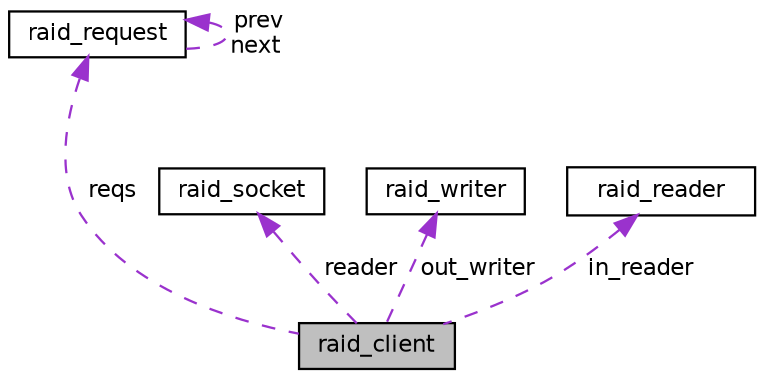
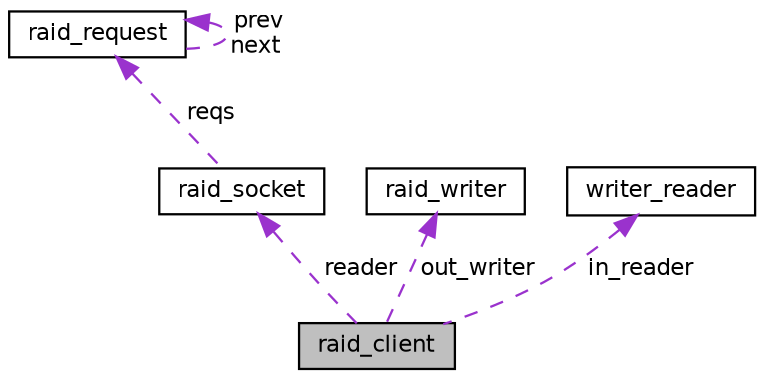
node "raid_reader": label "raid_reader" -> "writer_reader"
edge "raid_client" -> "raid_request": now "raid_socket" -> "raid_request"
